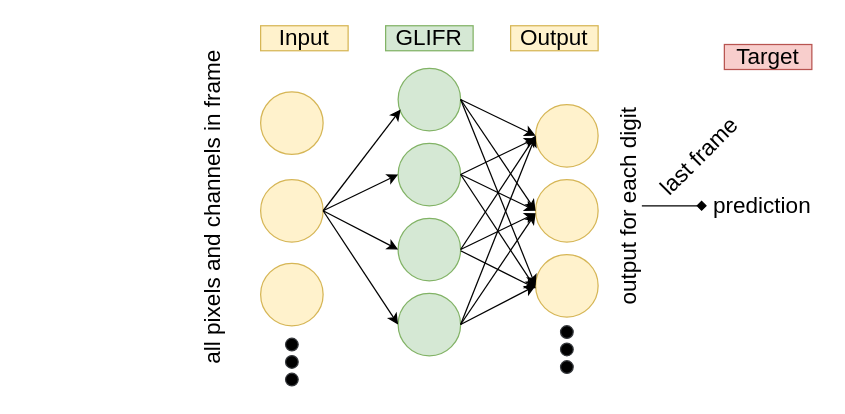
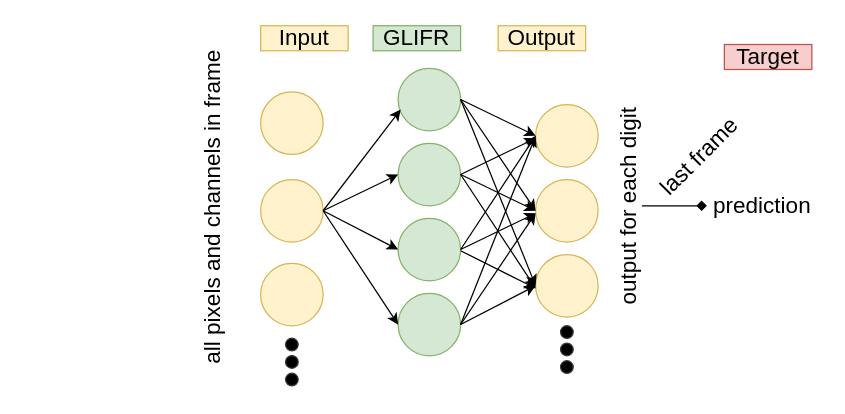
node "GLIFR": moved (429, 38) -> (417, 38)
node "Output": moved (554, 38) -> (542, 38)
